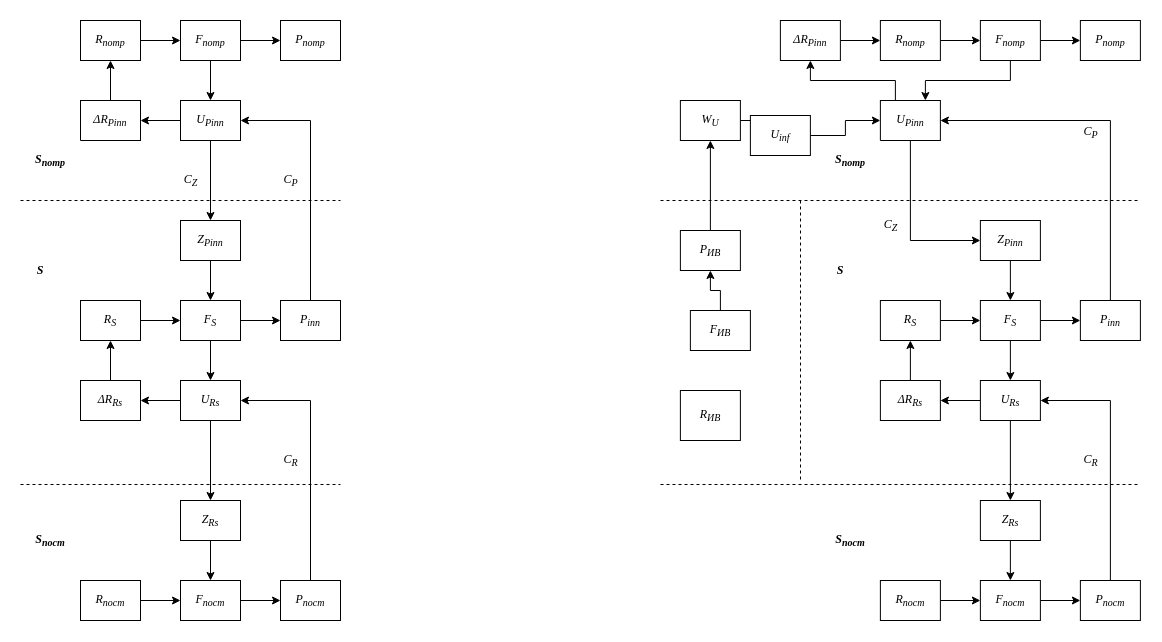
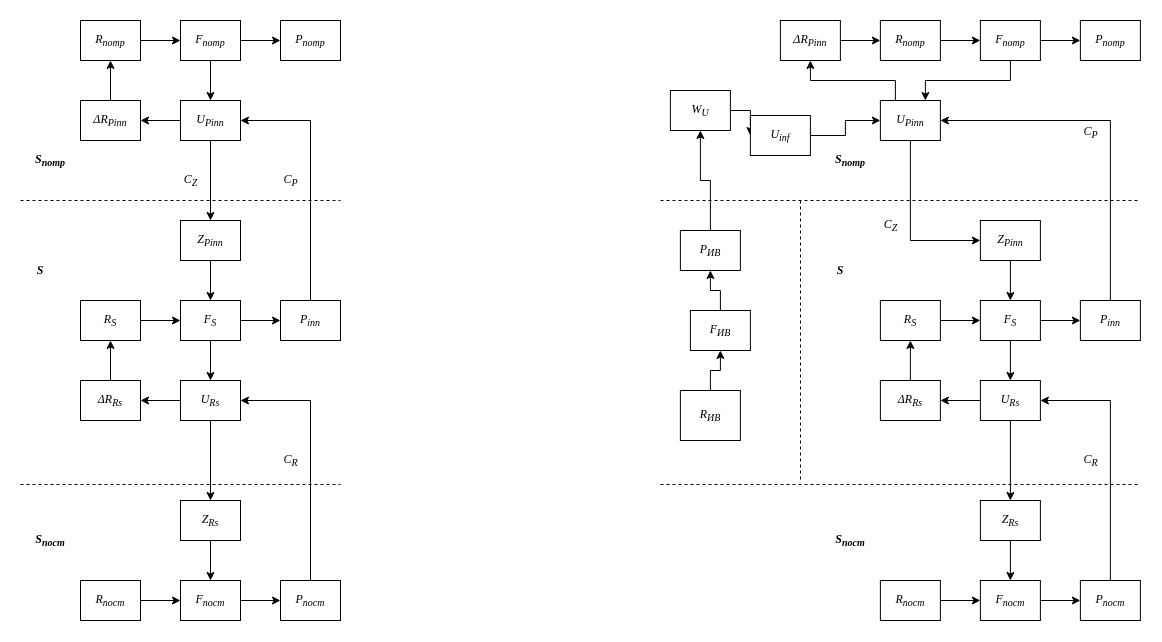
node "WU": moved (710, 121) -> (700, 111)
edge "RИВ" -> "FИВ": added
